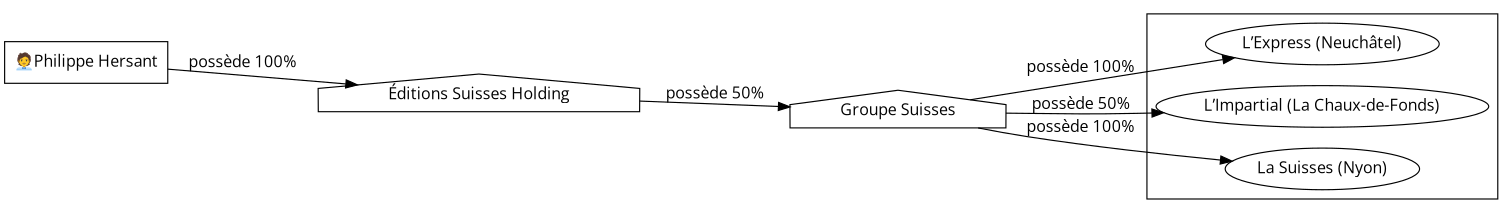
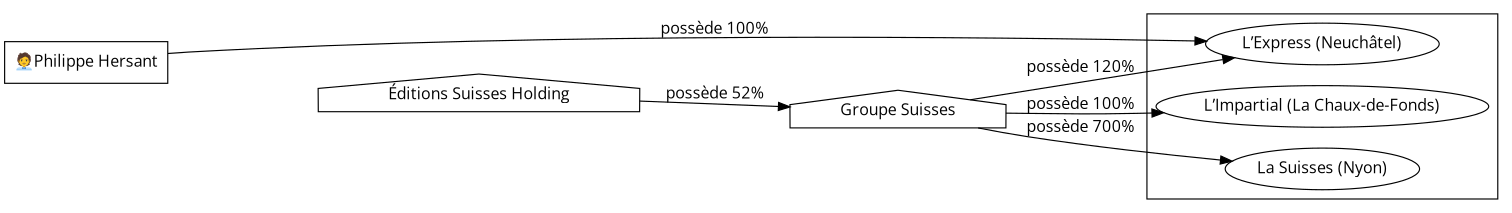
edge "Groupe Suisses" -> "L’Express (Neuchâtel)": label "possède 100%" -> "possède 120%"
edge "🧑‍💼Philippe Hersant" -> "Éditions Suisses Holding": now "🧑‍💼Philippe Hersant" -> "L’Express (Neuchâtel)"
edge "Éditions Suisses Holding" -> "Groupe Suisses": label "possède 50%" -> "possède 52%"
edge "Groupe Suisses" -> "L’Impartial (La Chaux-de-Fonds)": label "possède 50%" -> "possède 100%"
edge "Groupe Suisses" -> "La Suisses (Nyon)": label "possède 100%" -> "possède 700%"
